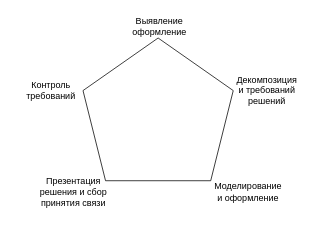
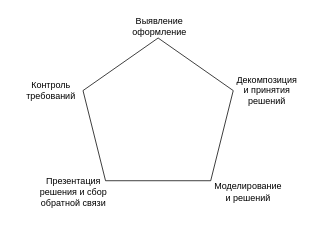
node "Декомпозиция и требований решений": label "Декомпозиция и требований решений" -> "Декомпозиция и принятия решений"
node "Презентация решения и сбор принятия связи": label "Презентация решения и сбор принятия связи" -> "Презентация решения и сбор обратной связи"
node "Моделирование и оформление": label "Моделирование и оформление" -> "Моделирование и решений"
